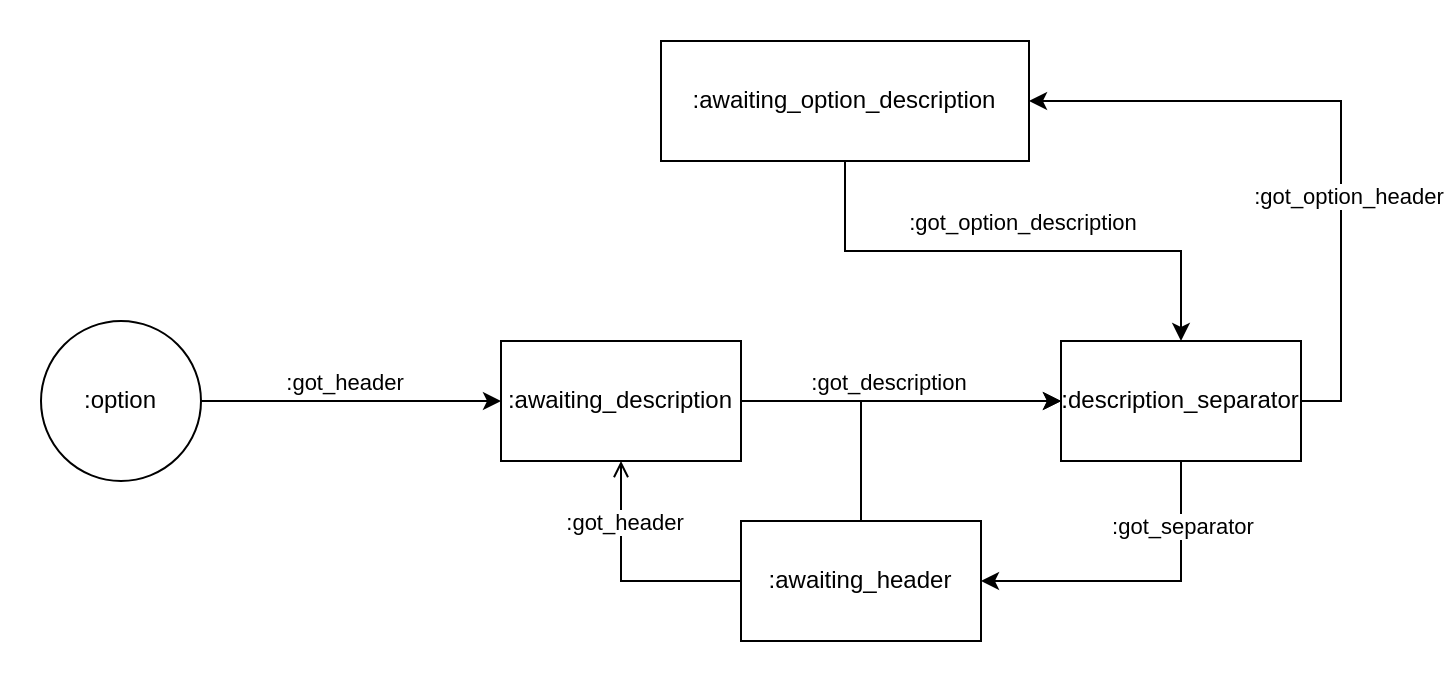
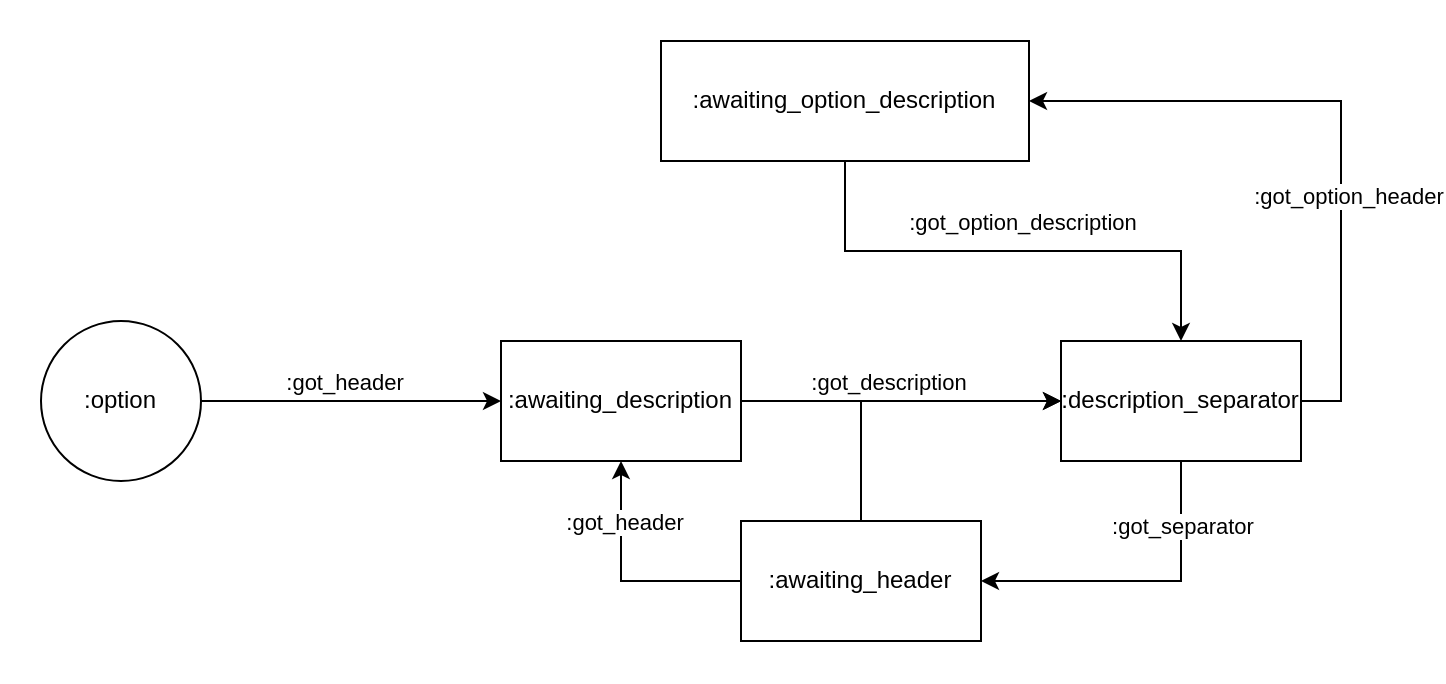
edge ":awaiting_header" -> ":awaiting_description": arrowhead open -> classic
